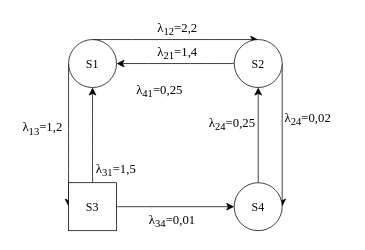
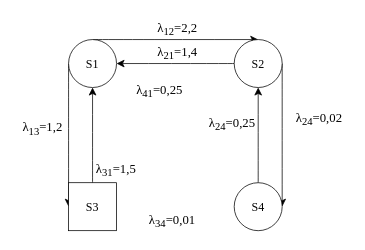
node "λ24=0,02": moved (308, 119) -> (319, 119)
edge "S3" -> "S4": removed
